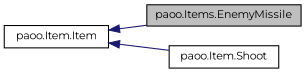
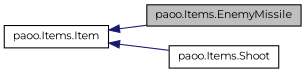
node "paoo.Item.Item": label "paoo.Item.Item" -> "paoo.Items.Item"
node "paoo.Item.Shoot": label "paoo.Item.Shoot" -> "paoo.Items.Shoot"
